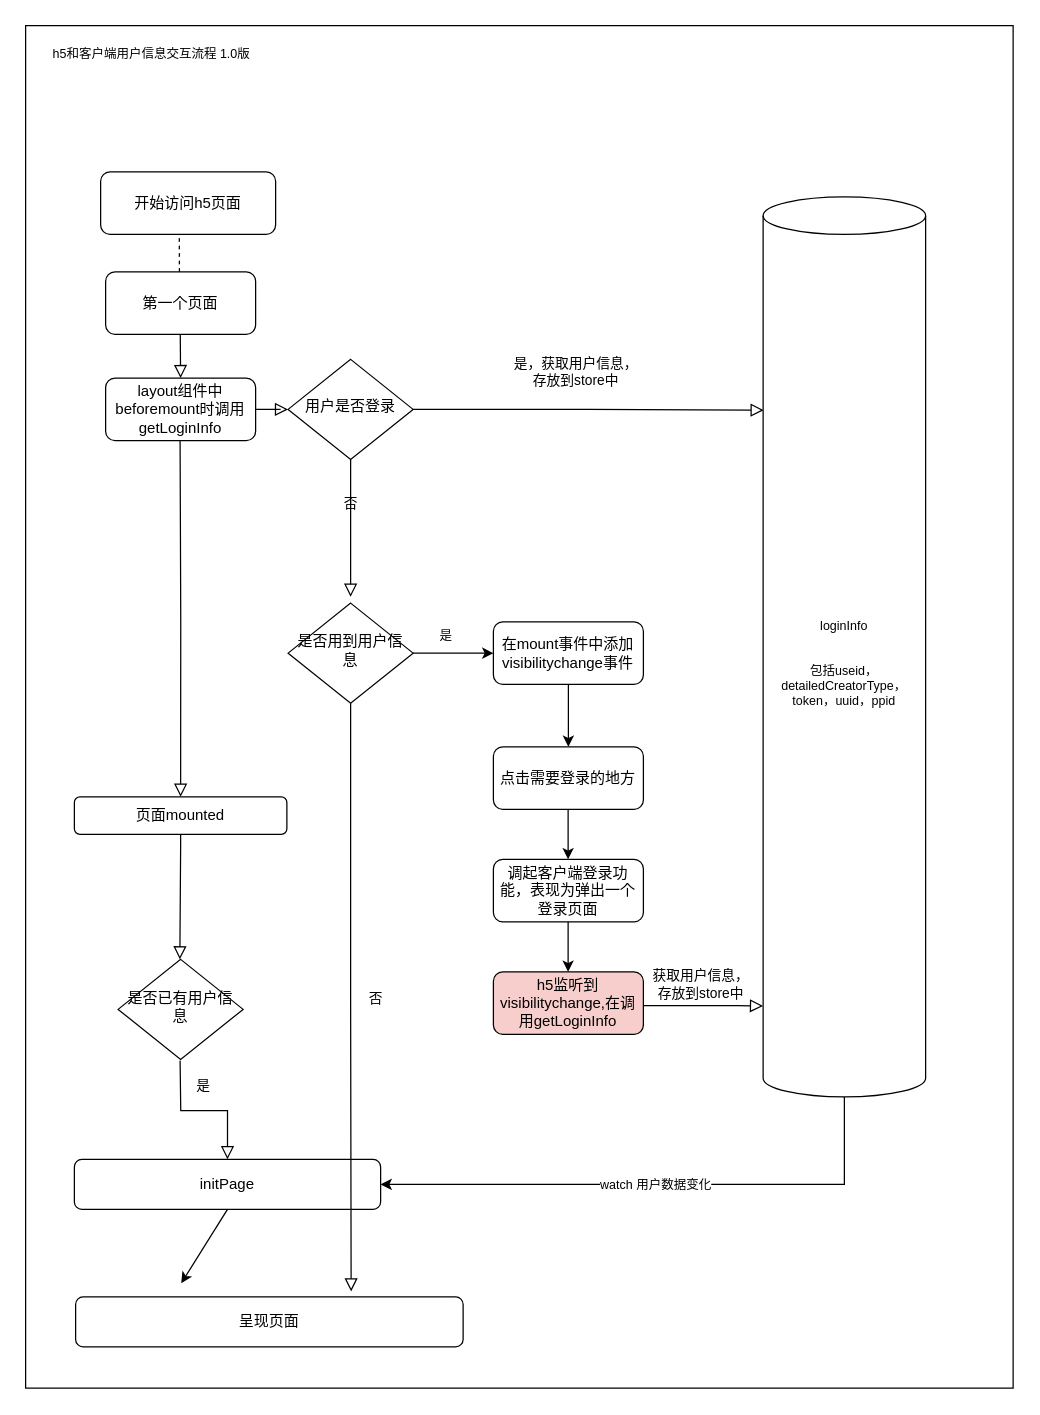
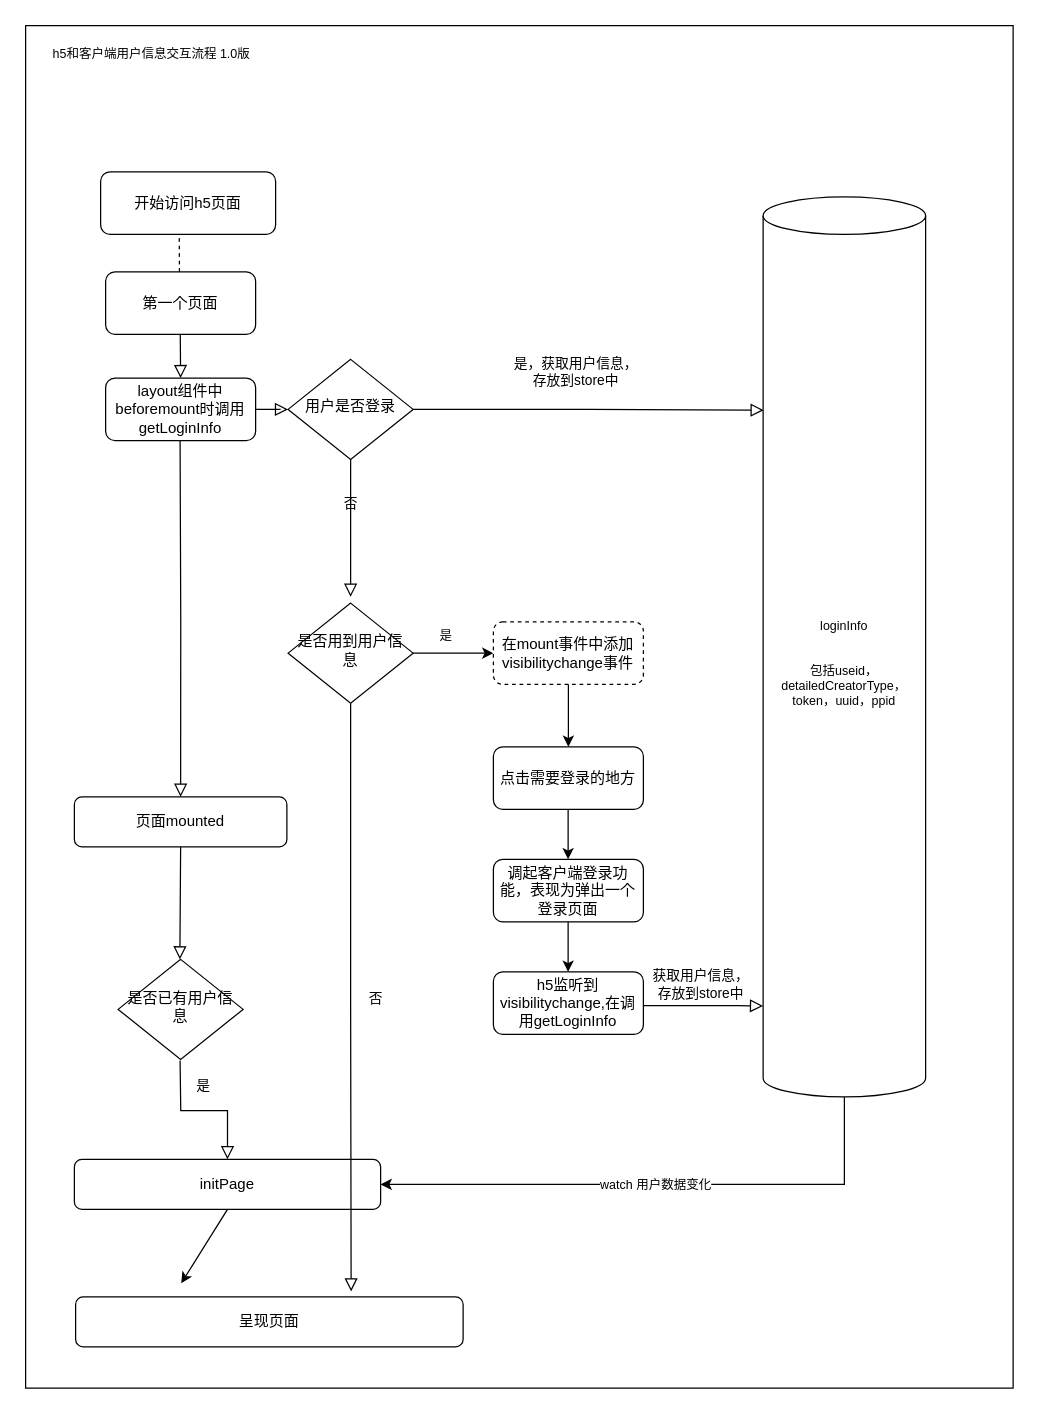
node "在mount事件中添加 visibilitychange事件": style solid -> dashed
node "页面mounted": size 213x38 -> 213x50
node "h5监听到visibilitychange,在调用getLoginInfo": fillcolor #f8cecc -> #ffffff
